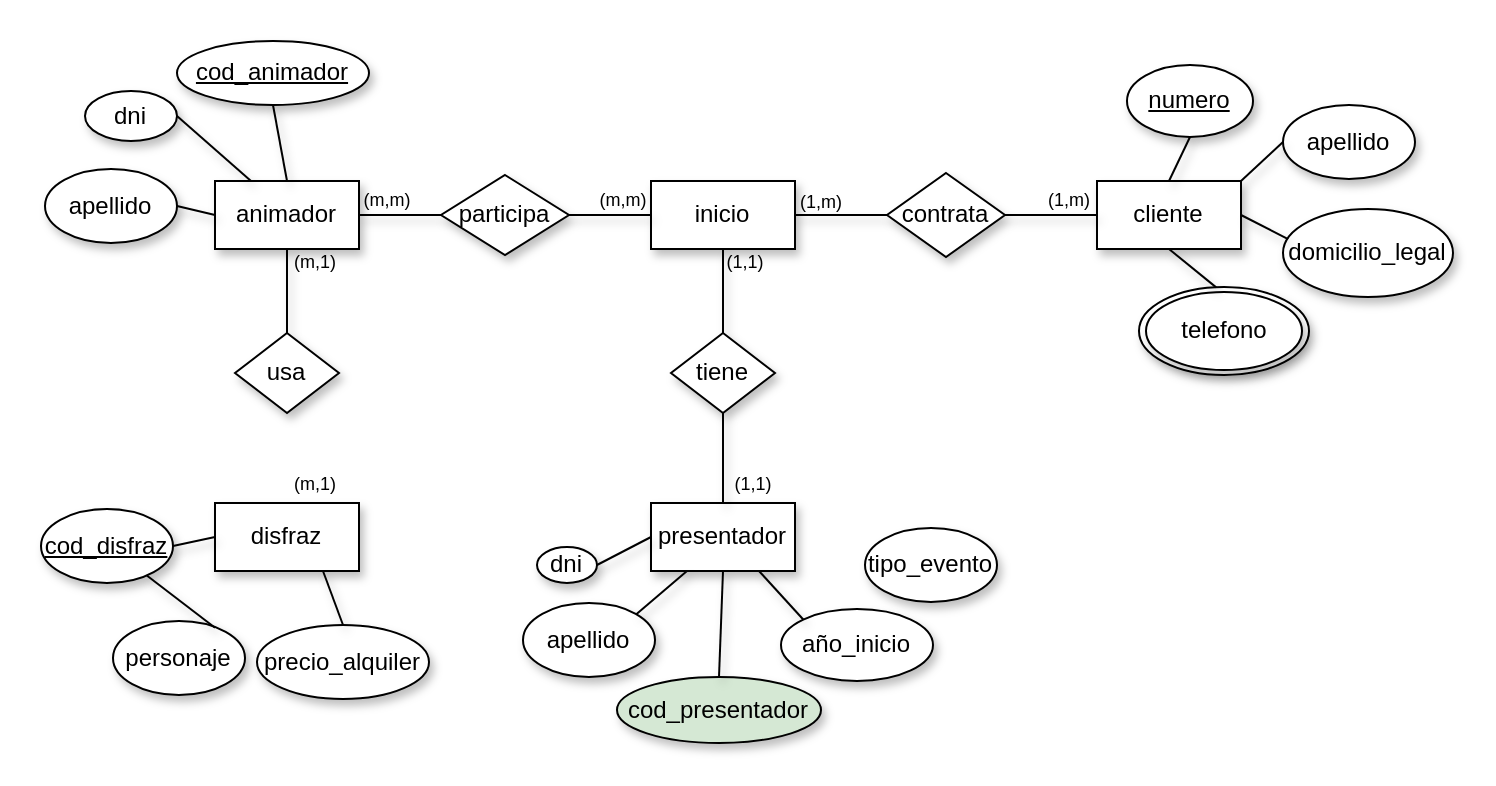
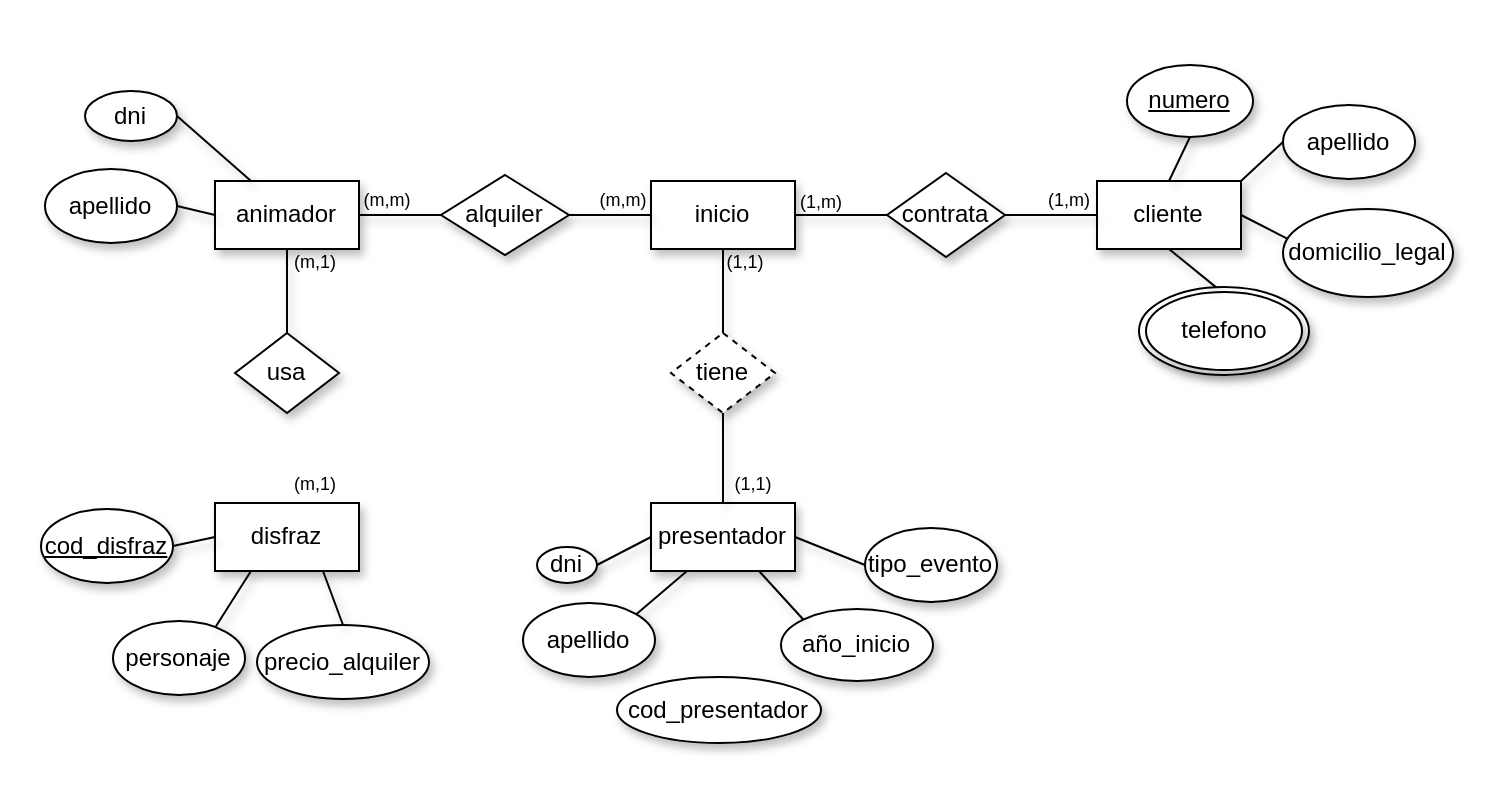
node "cod_animador": removed
edge "cod_animador" -- "animador": removed
node "participa": label "participa" -> "alquiler"
node "tiene": style solid -> dashed
edge "presentador" -- "tipo_evento": added
edge "cod_disfraz" -- "personaje": now "disfraz" -- "personaje"
edge "presentador" -- "cod_presentador": removed
node "cod_presentador": fillcolor #d5e8d4 -> #ffffff
